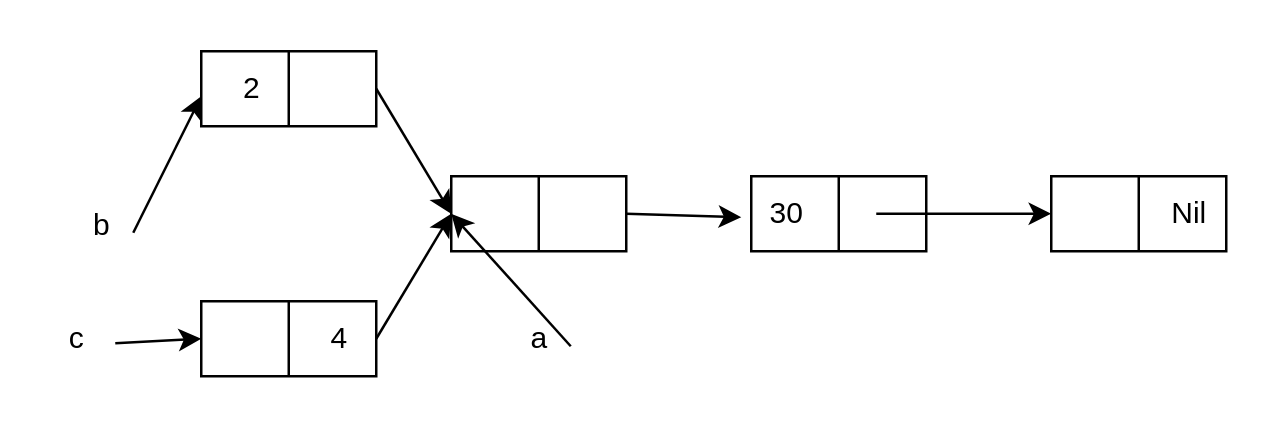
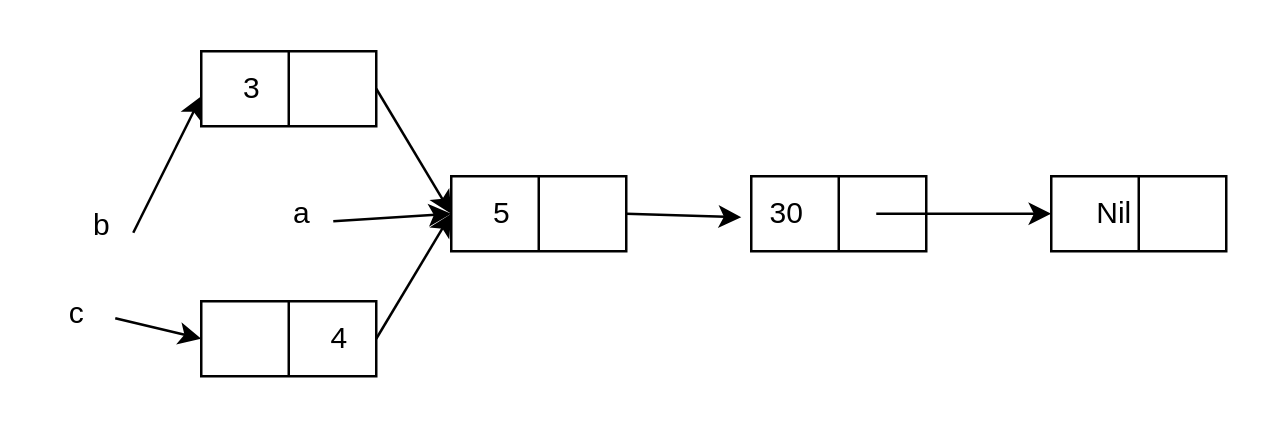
node "2": label "2" -> "3"
node "5": added
node "Nil": moved (1189, 214) -> (1114, 214)
node "c": moved (76, 339) -> (76, 314)
node "a": moved (539, 339) -> (301, 214)
